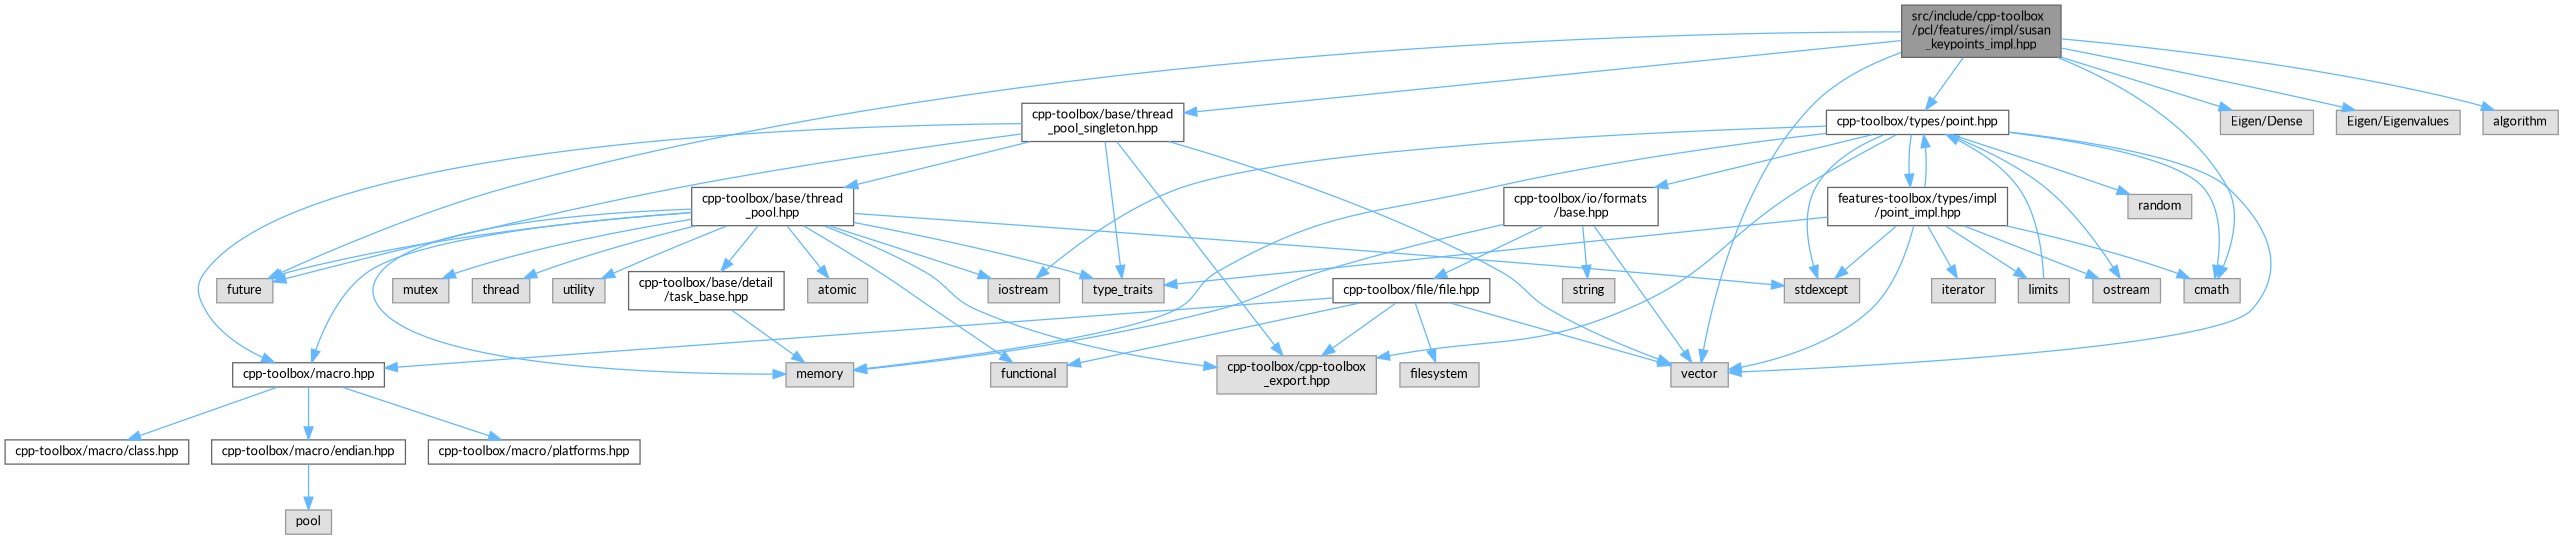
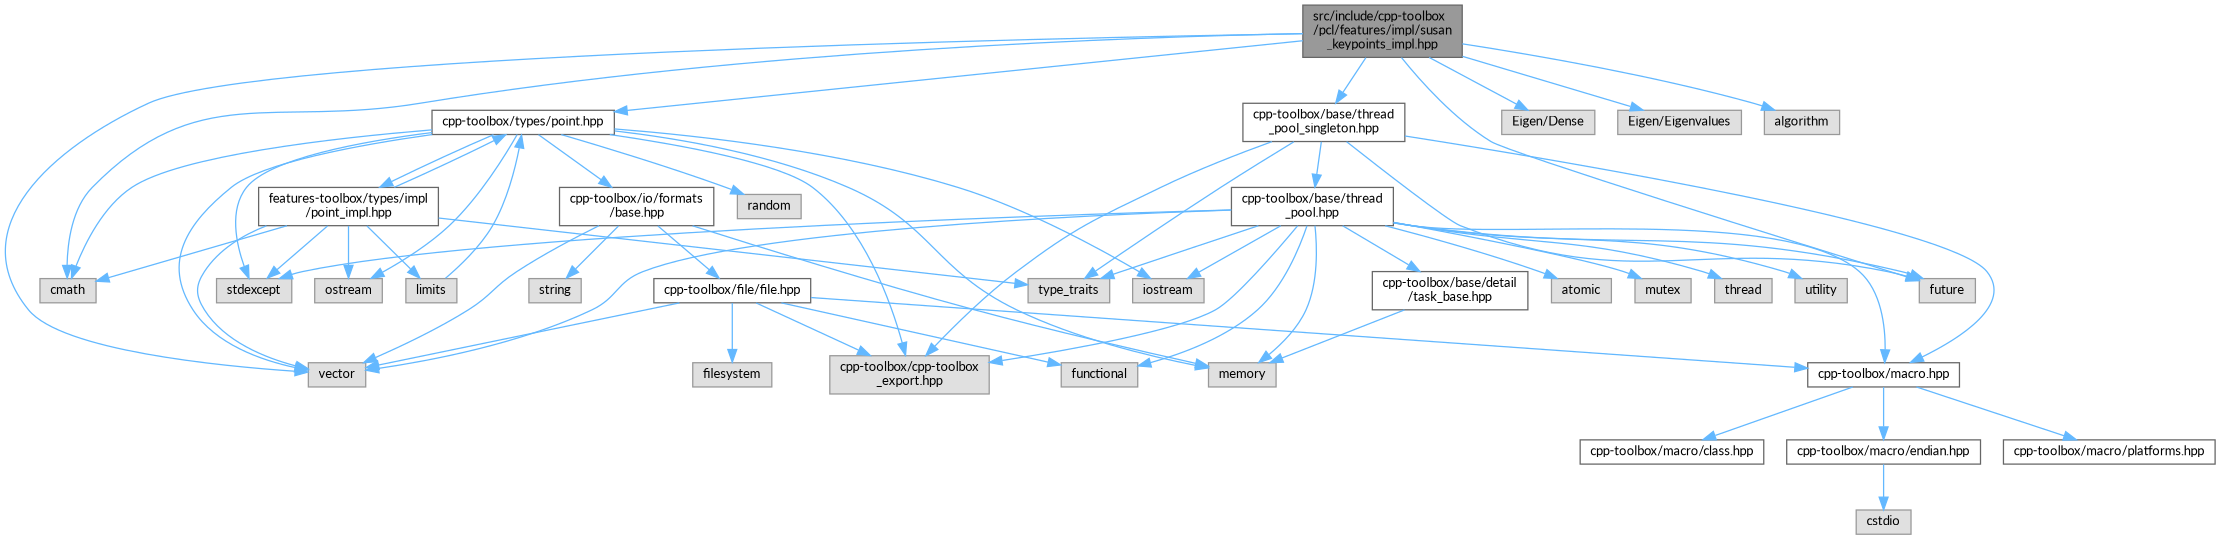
edge "cpp-toolbox/base/thread _pool_singleton.hpp" -> "vector": now "cpp-toolbox/base/thread _pool.hpp" -> "vector"
node "iterator": removed
node "pool": label "pool" -> "cstdio"
